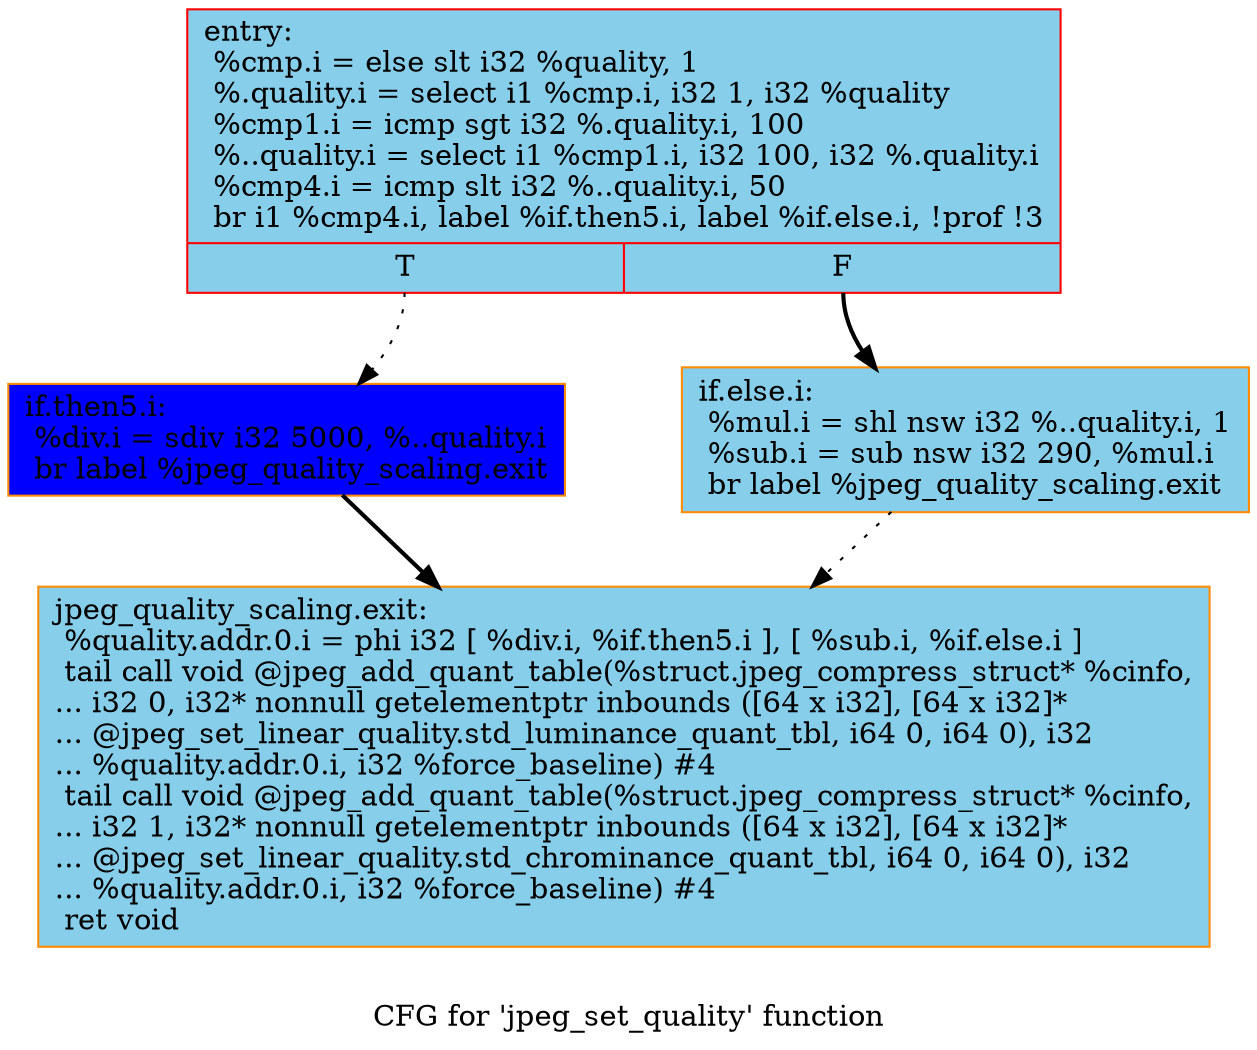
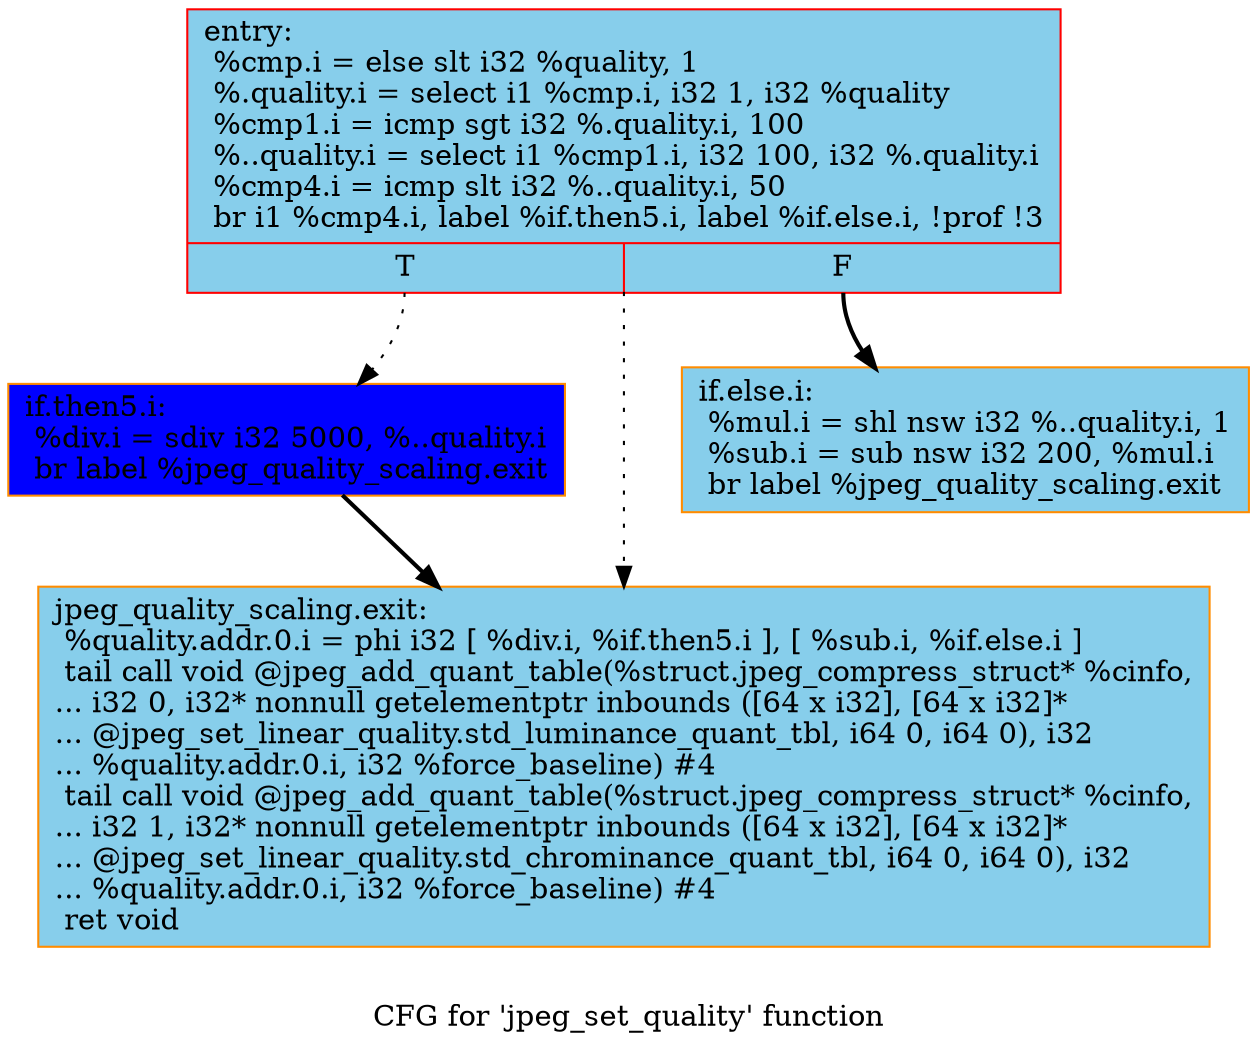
node "if.else.i:": text "%sub.i = sub nsw i32 290, %mul.i" -> "%sub.i = sub nsw i32 200, %mul.i"
edge "if.else.i:" -> "jpeg_quality_scaling.exit:": now "entry:" -> "jpeg_quality_scaling.exit:"
